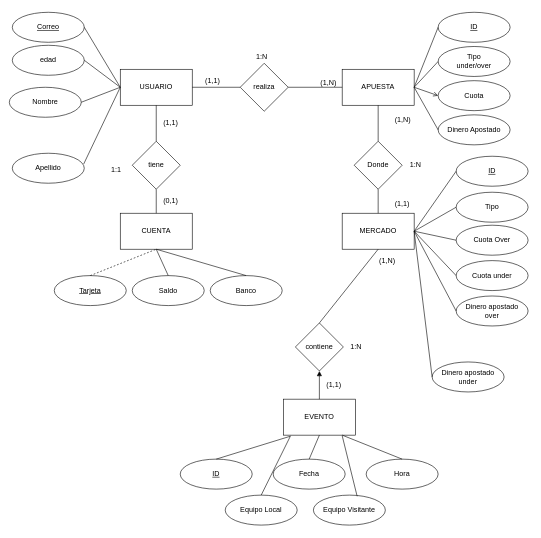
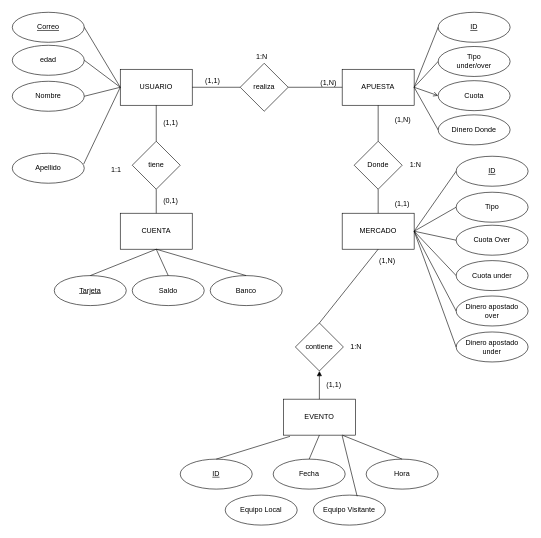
node "Nombre": moved (45, 102) -> (48, 96)
node "Dinero Apostado": label "Dinero Apostado" -> "Dinero Donde"
edge "CUENTA" -- "Tarjeta": style dashed -> solid
node "Dinero apostado under": moved (468, 377) -> (492, 347)
edge "EVENTO" -- "Equipo Local": removed
